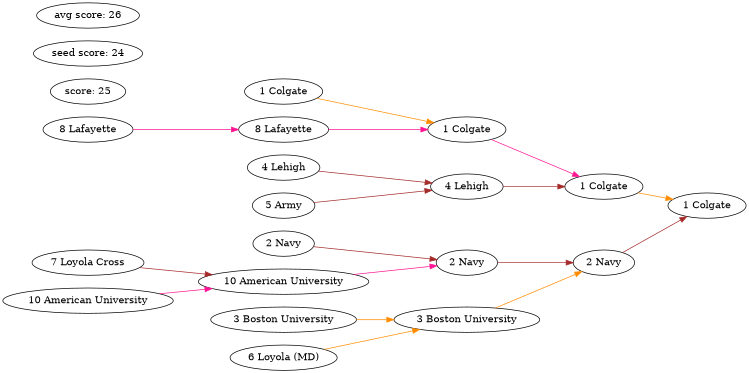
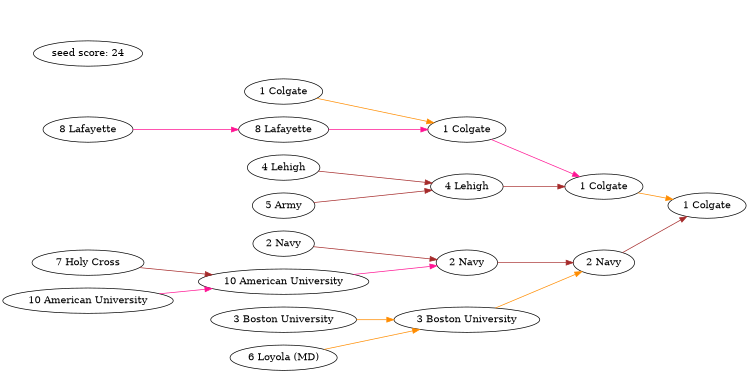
node "avg score: 26": removed
node "score: 25": removed
node "7 Loyola Cross": label "7 Loyola Cross" -> "7 Holy Cross"
